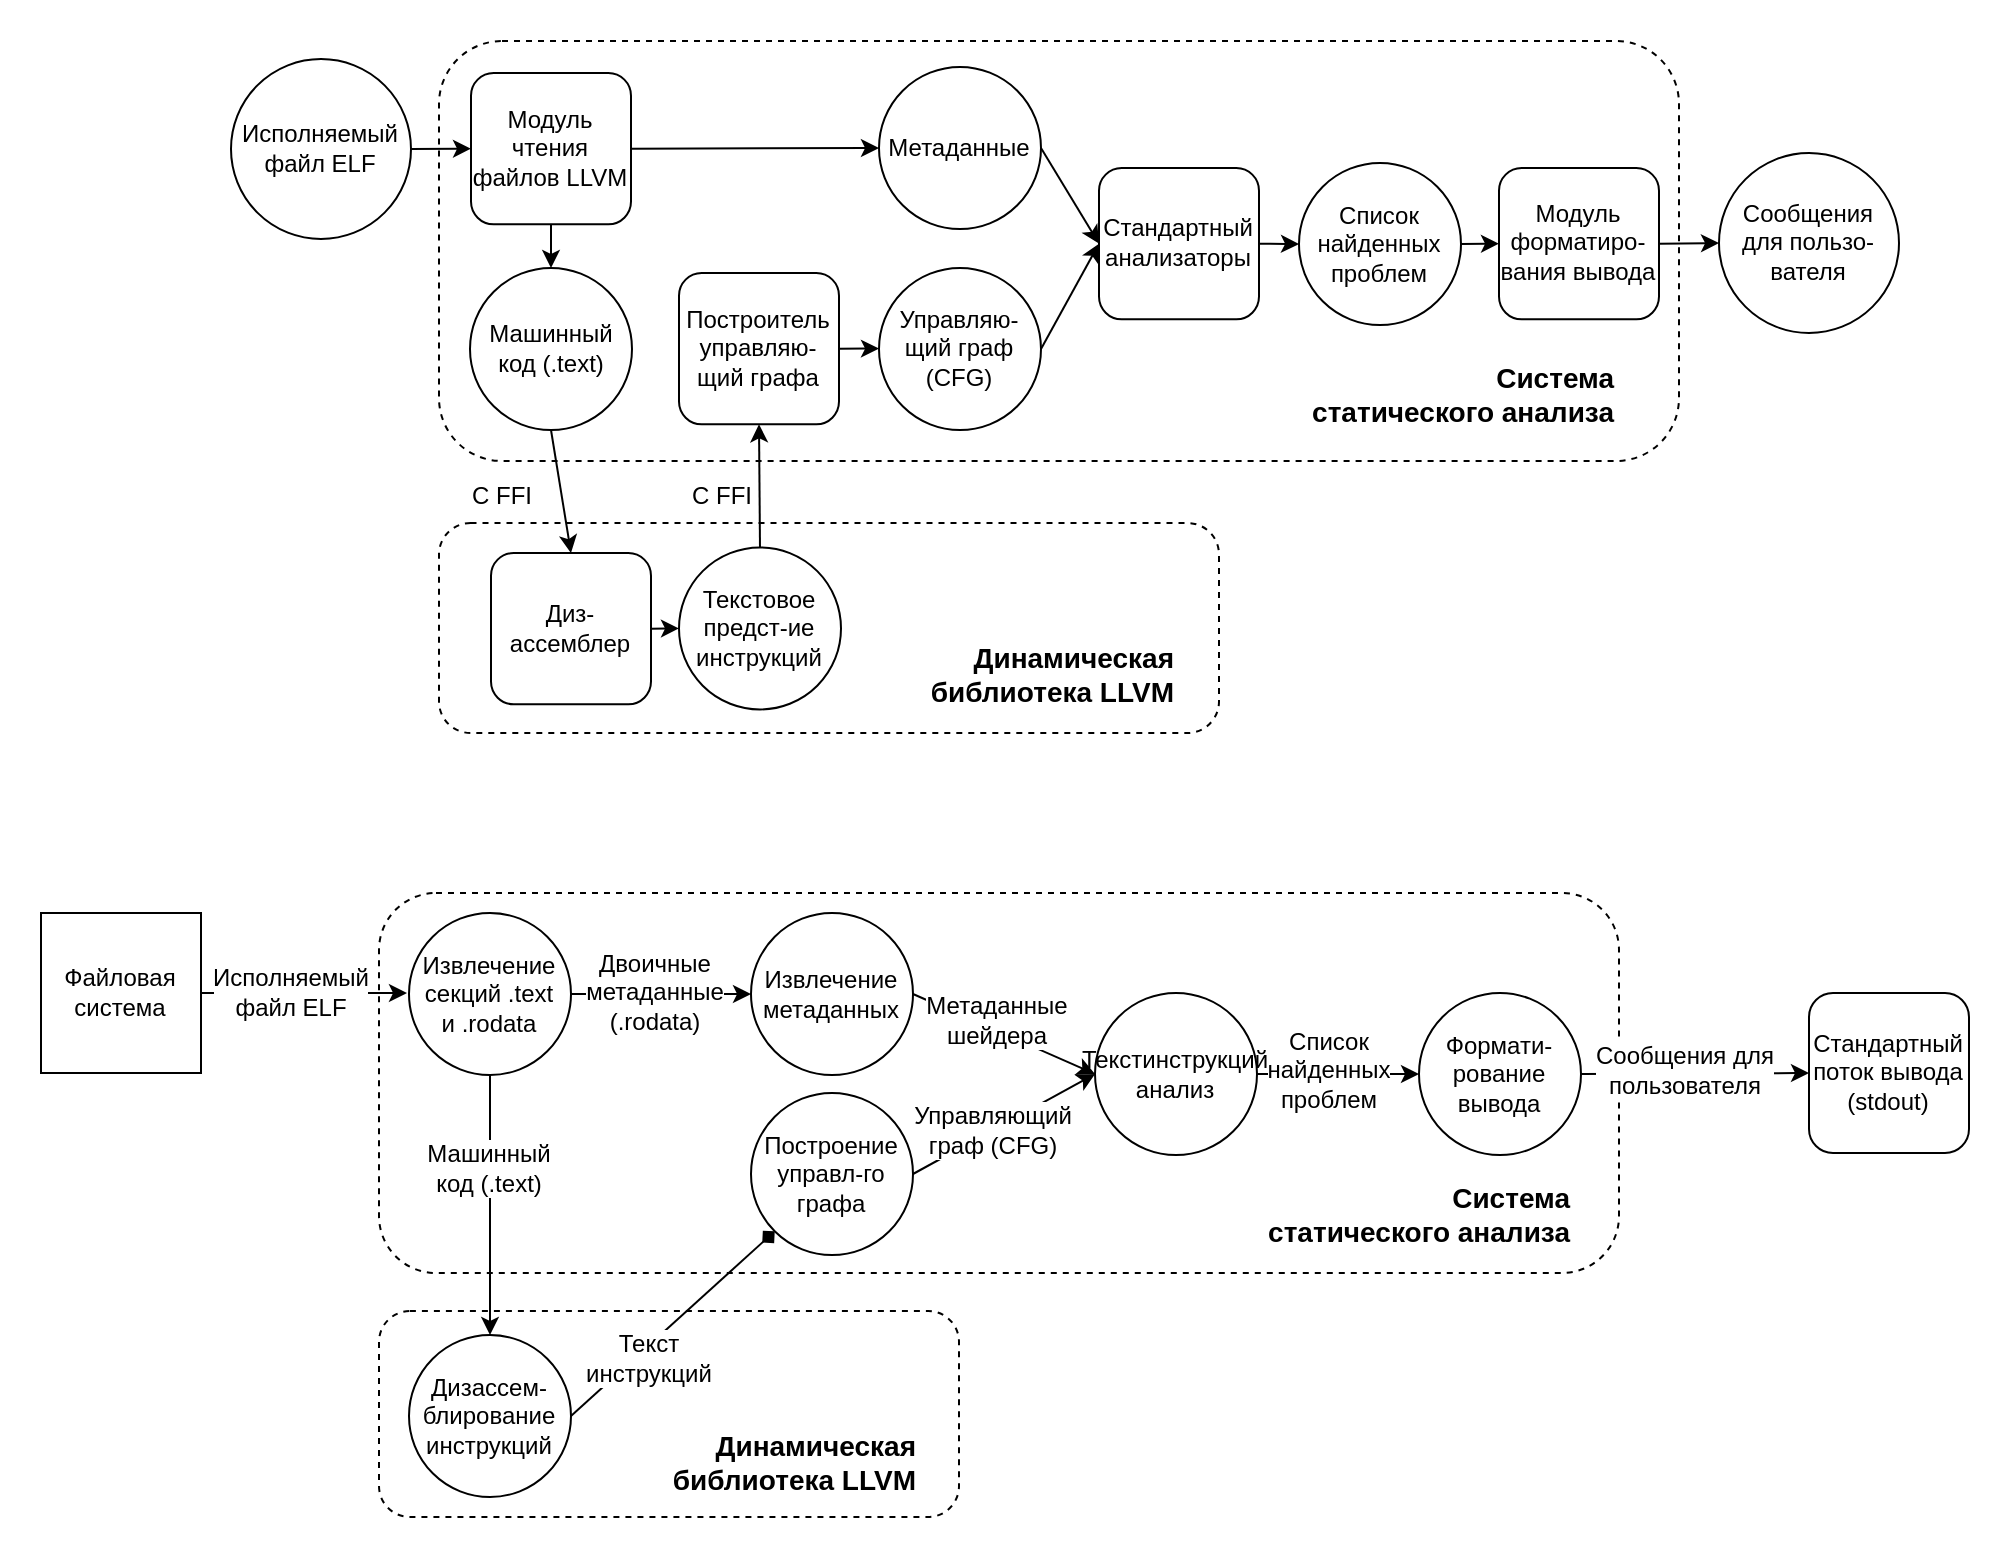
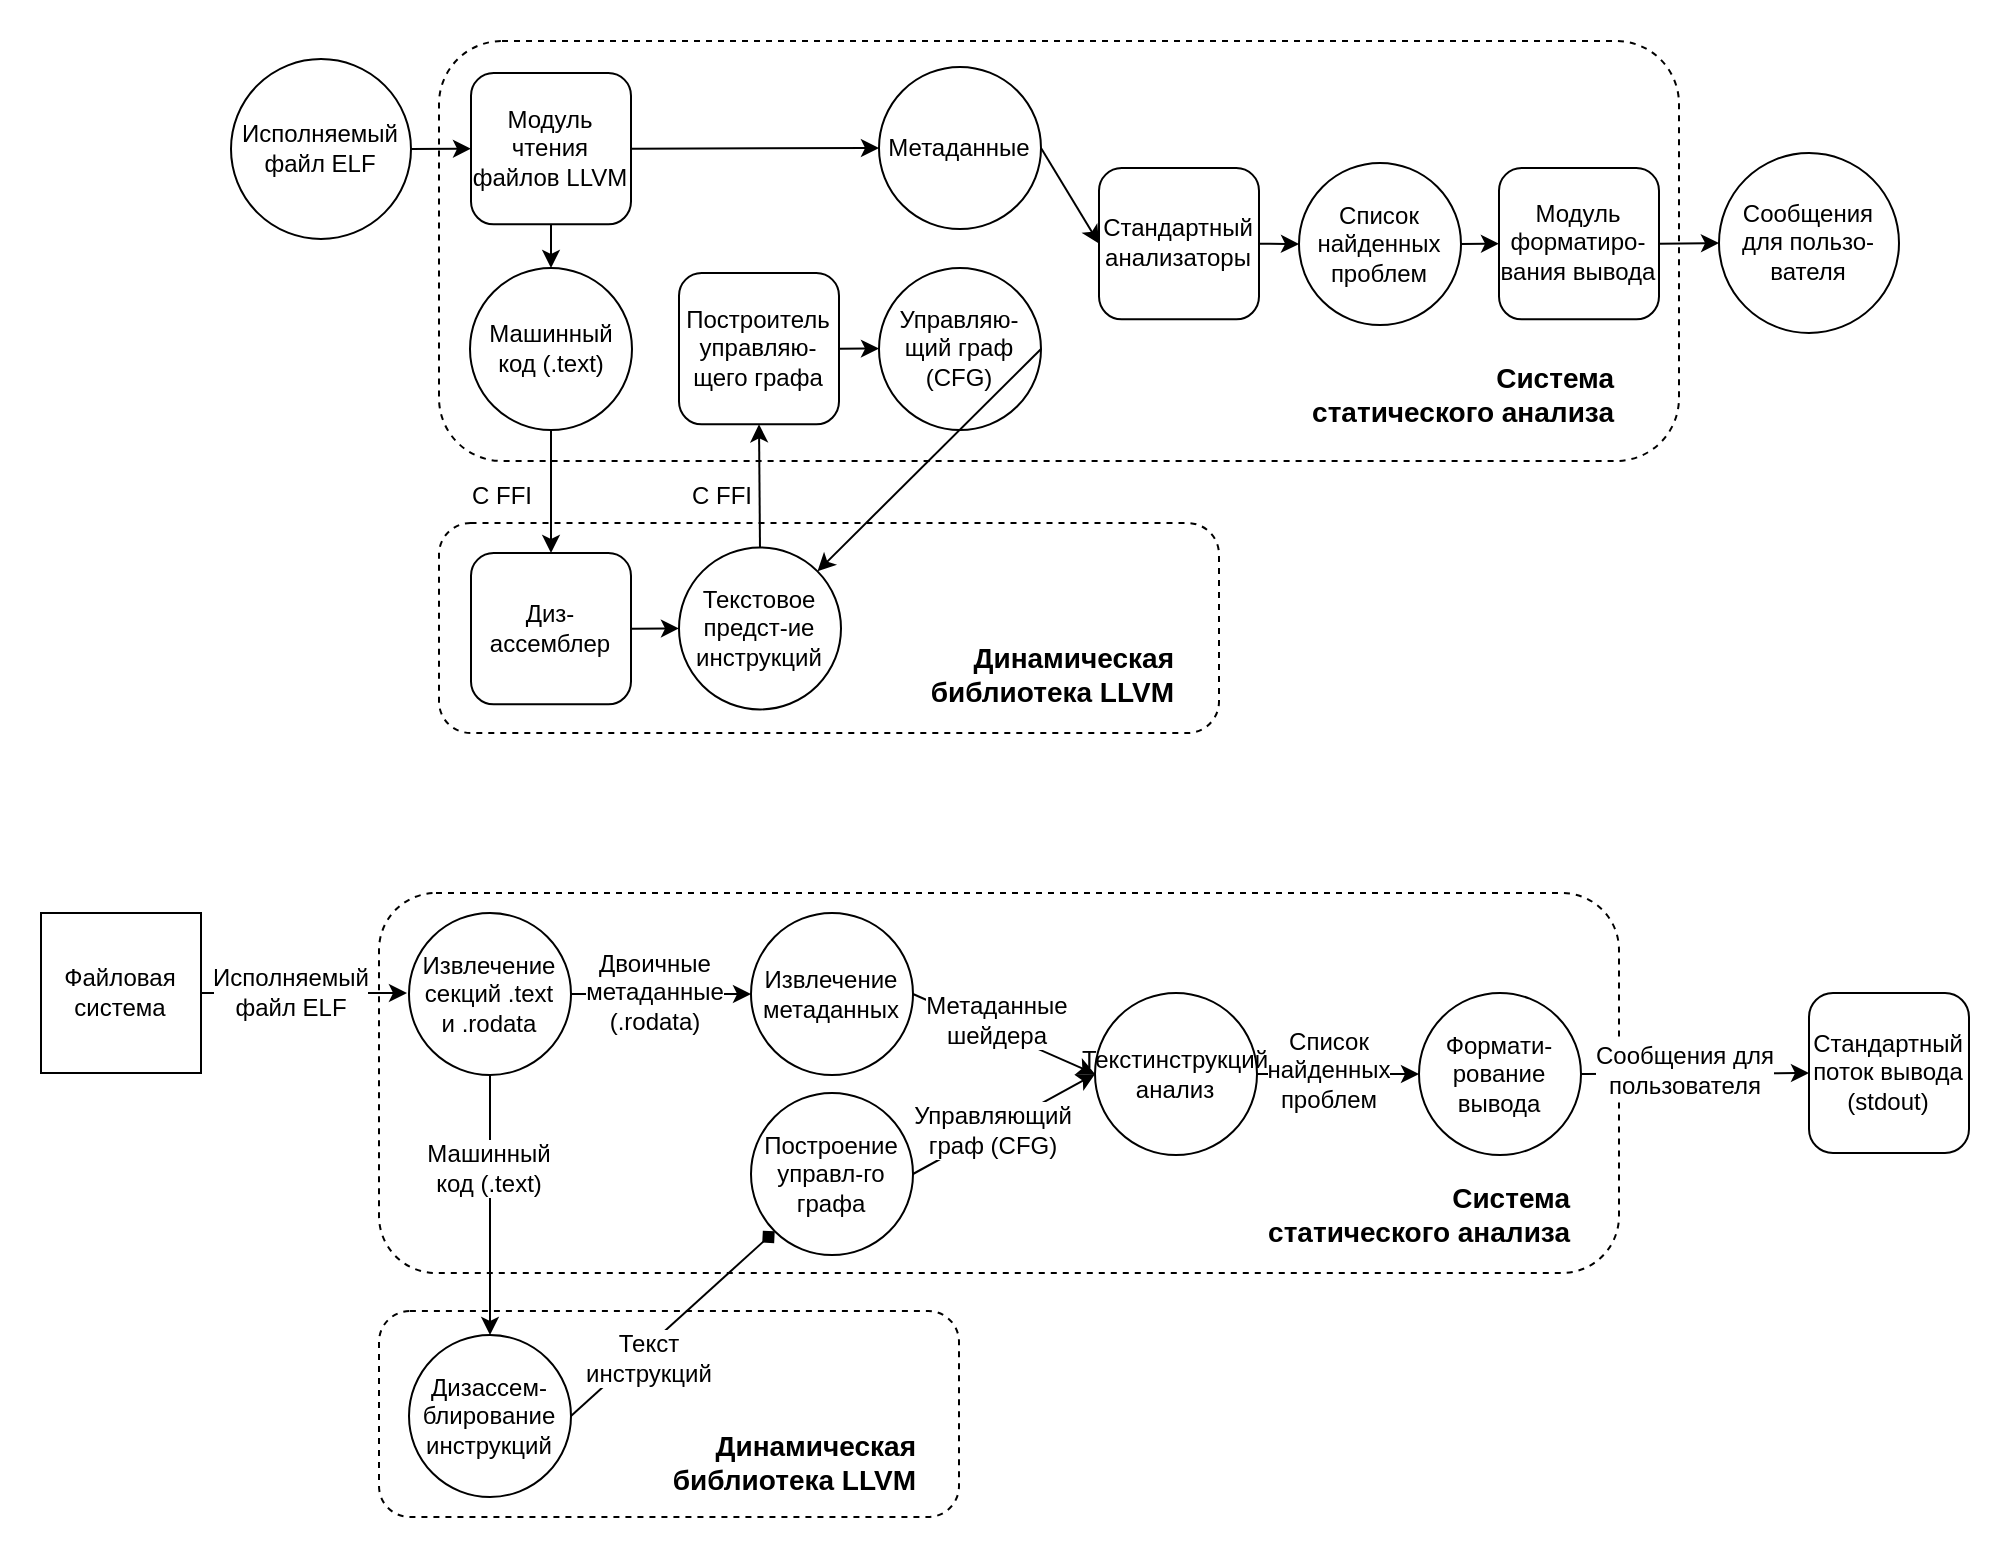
edge "Управляю-щий граф (CFG)" -> "Стандартный анализаторы": now "Управляю-щий граф (CFG)" -> "Текстовое предст-ие инструкций"
node "Построитель управляю-щий графа": label "Построитель управляю-щий графа" -> "Построитель управляю-щего графа"
node "Диз-ассемблер": moved (571, 629) -> (551, 629)
